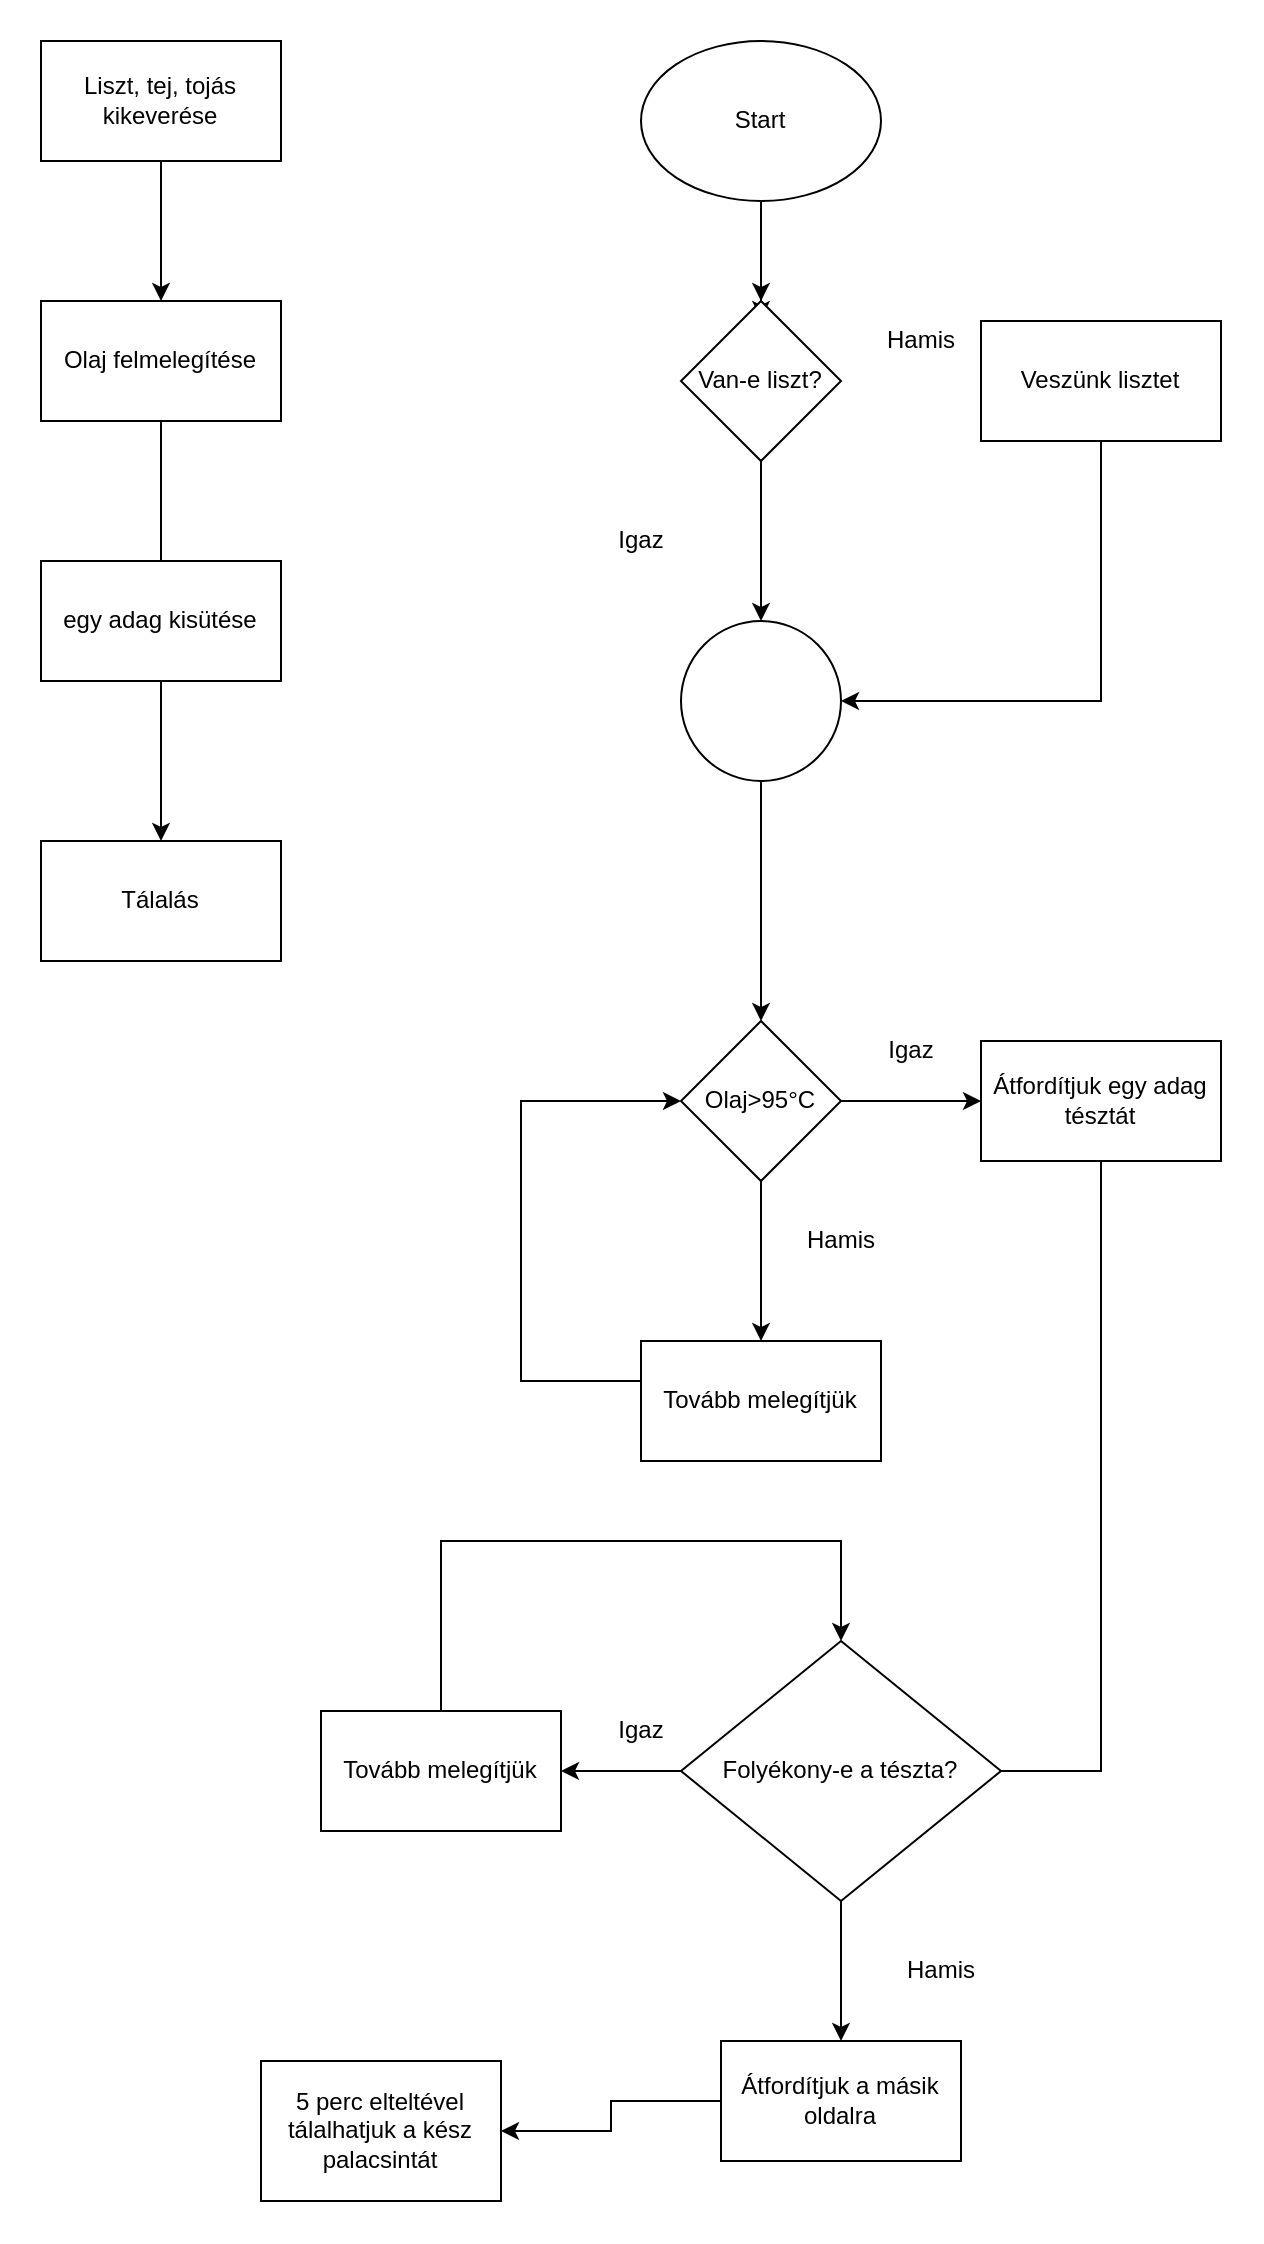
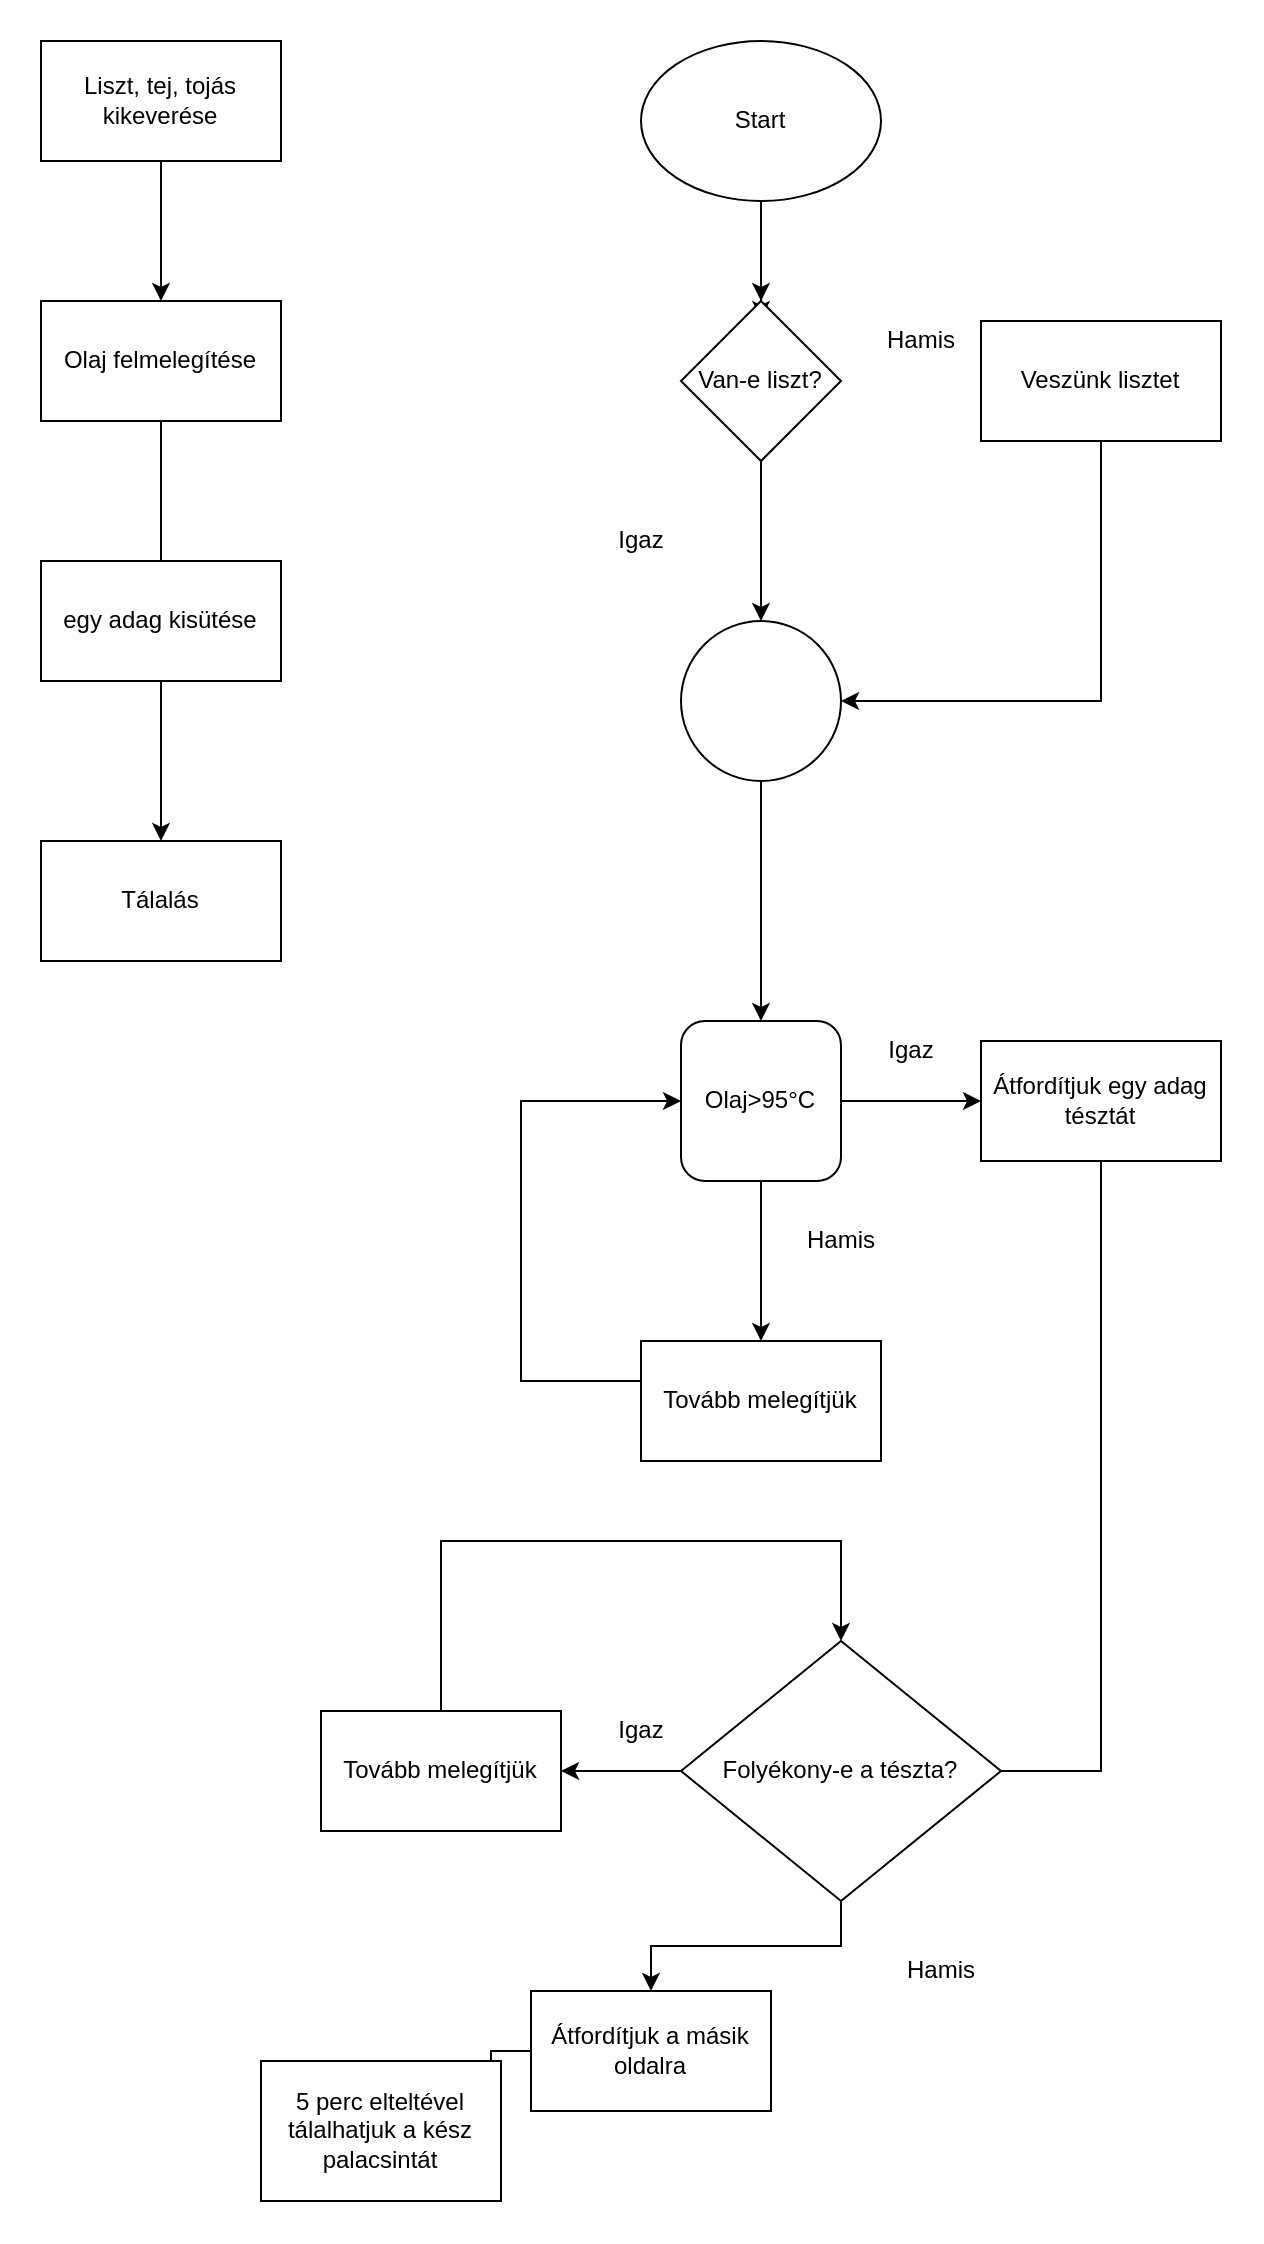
node "Olaj>95°C": shape diamond -> rounded rectangle
node "Átfordítjuk a másik oldalra": moved (841, 2101) -> (651, 2051)
